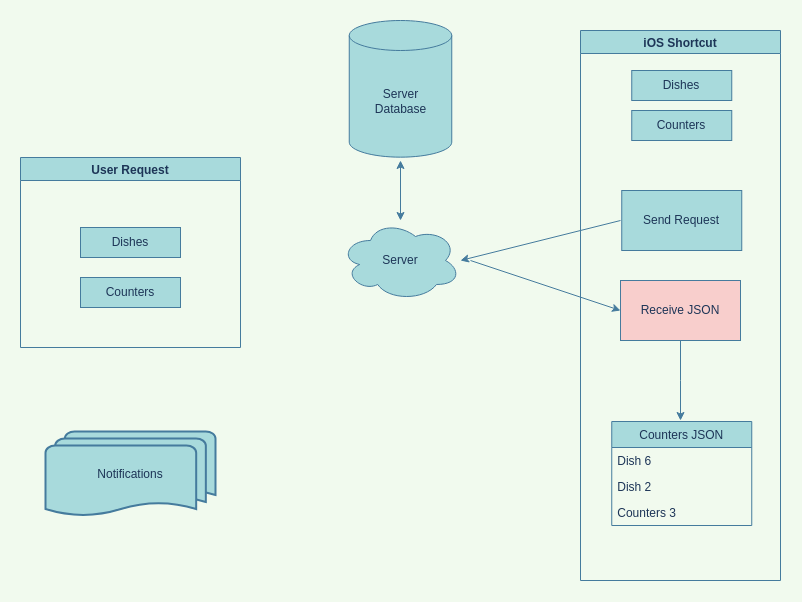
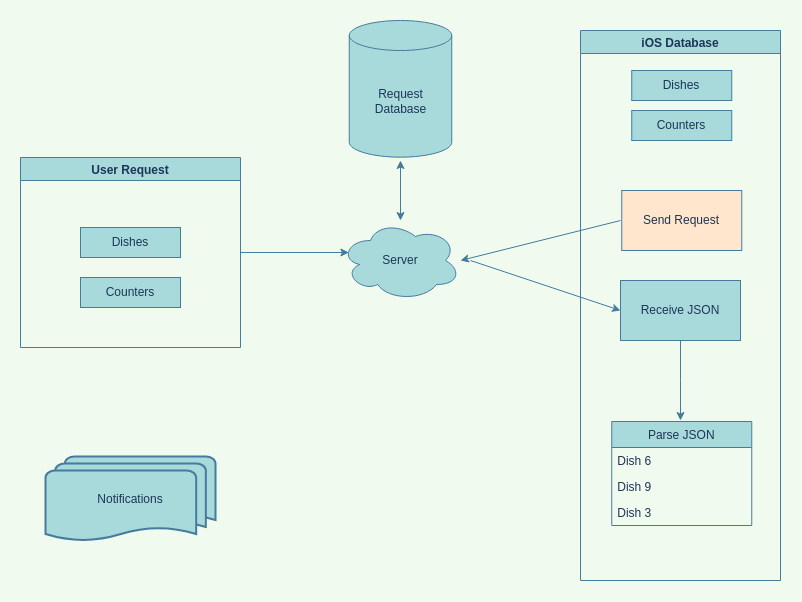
node "iOS Shortcut": label "iOS Shortcut" -> "iOS Database"
node "Server Database": label "Server Database" -> "Request Database"
node "Send Request": fillcolor #a8dadc -> #ffe6cc
edge "User Request" -> "Server": added
node "Receive JSON": fillcolor #f8cecc -> #a8dadc
node "Counters JSON": label "Counters JSON" -> "Parse JSON"
node "Notifications": moved (131, 474) -> (131, 499)
node "Dish 2": label "Dish 2" -> "Dish 9"
node "Counters 3": label "Counters 3" -> "Dish 3"
